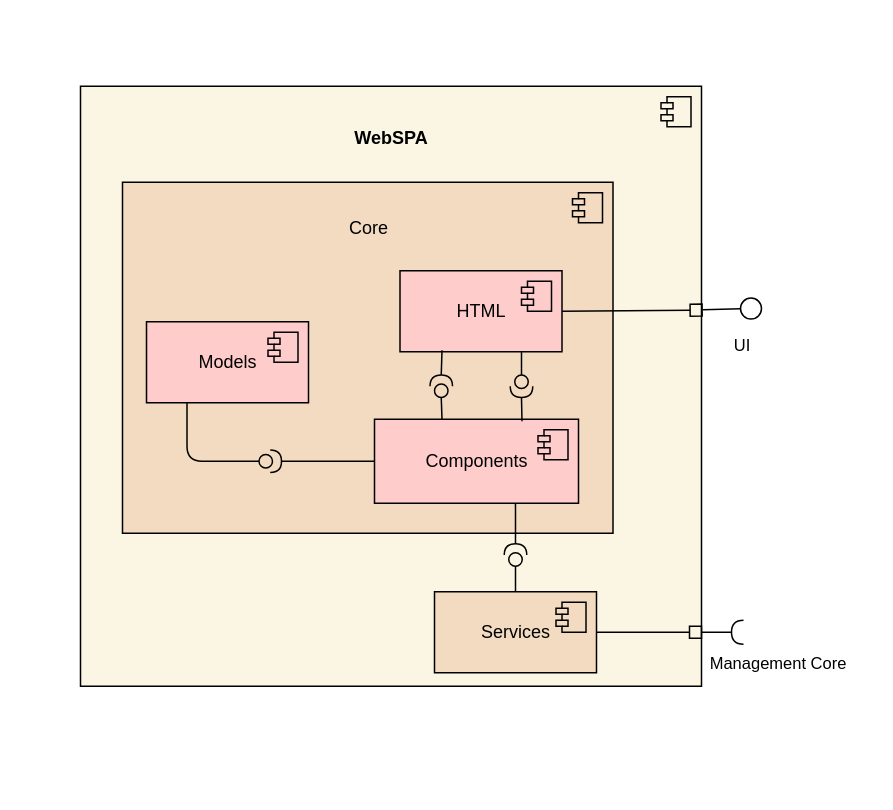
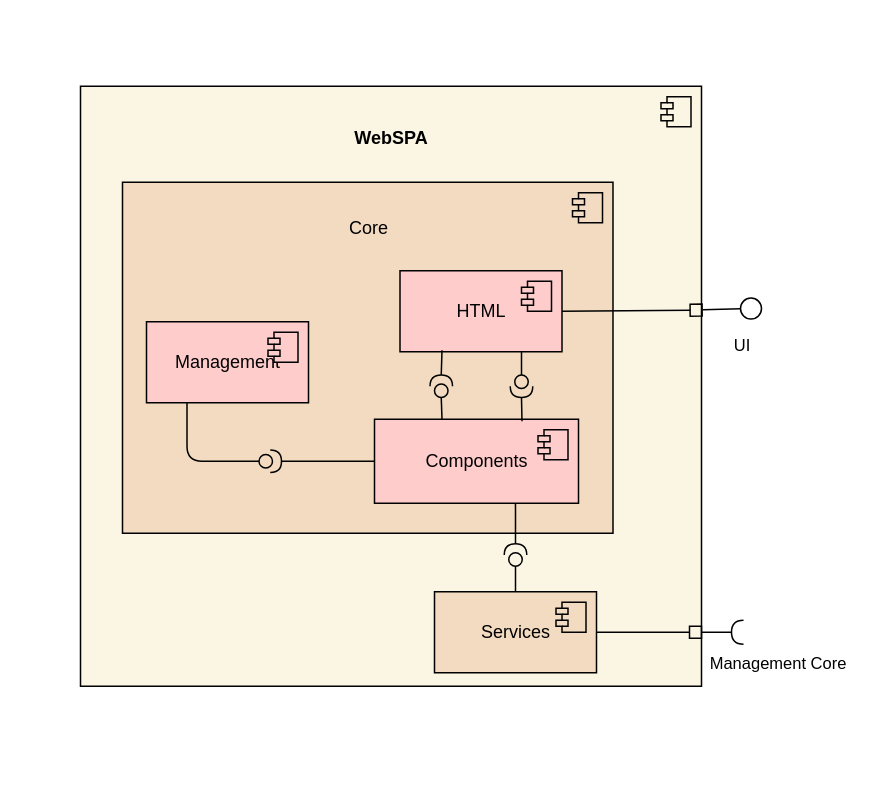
node "Models": label "Models" -> "Management"
